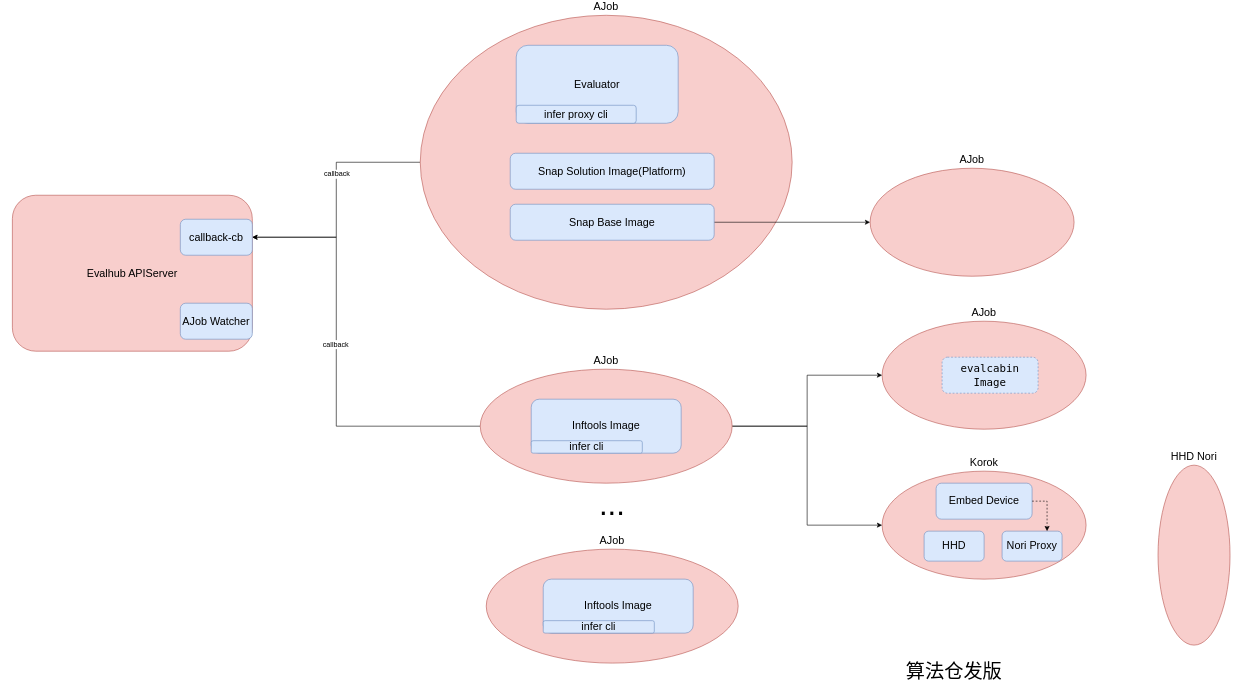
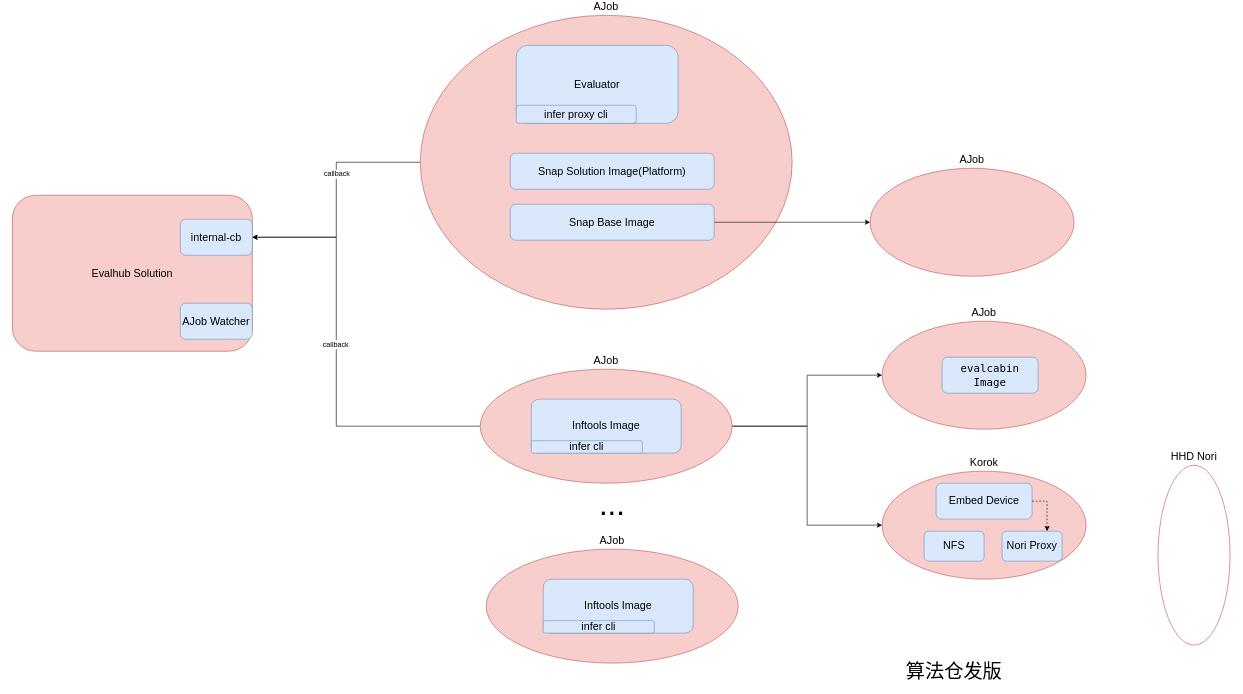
node "callback-cb": label "callback-cb" -> "internal-cb"
node "Evalhub APIServer": label "Evalhub APIServer" -> "Evalhub Solution"
node "evalcabin Image": style dashed -> solid
node "HHD": label "HHD" -> "NFS"
node "HHD Nori": fillcolor #f8cecc -> #ffffff
